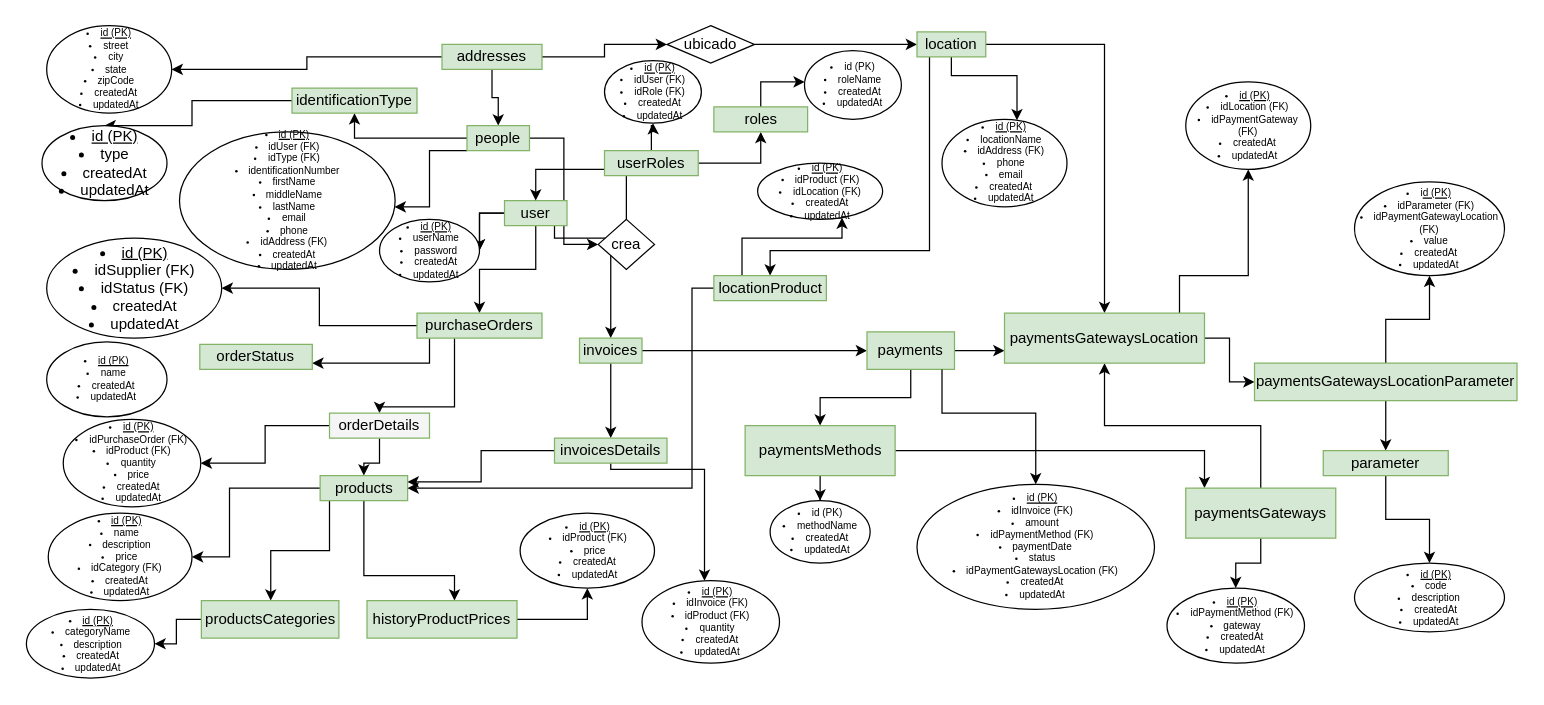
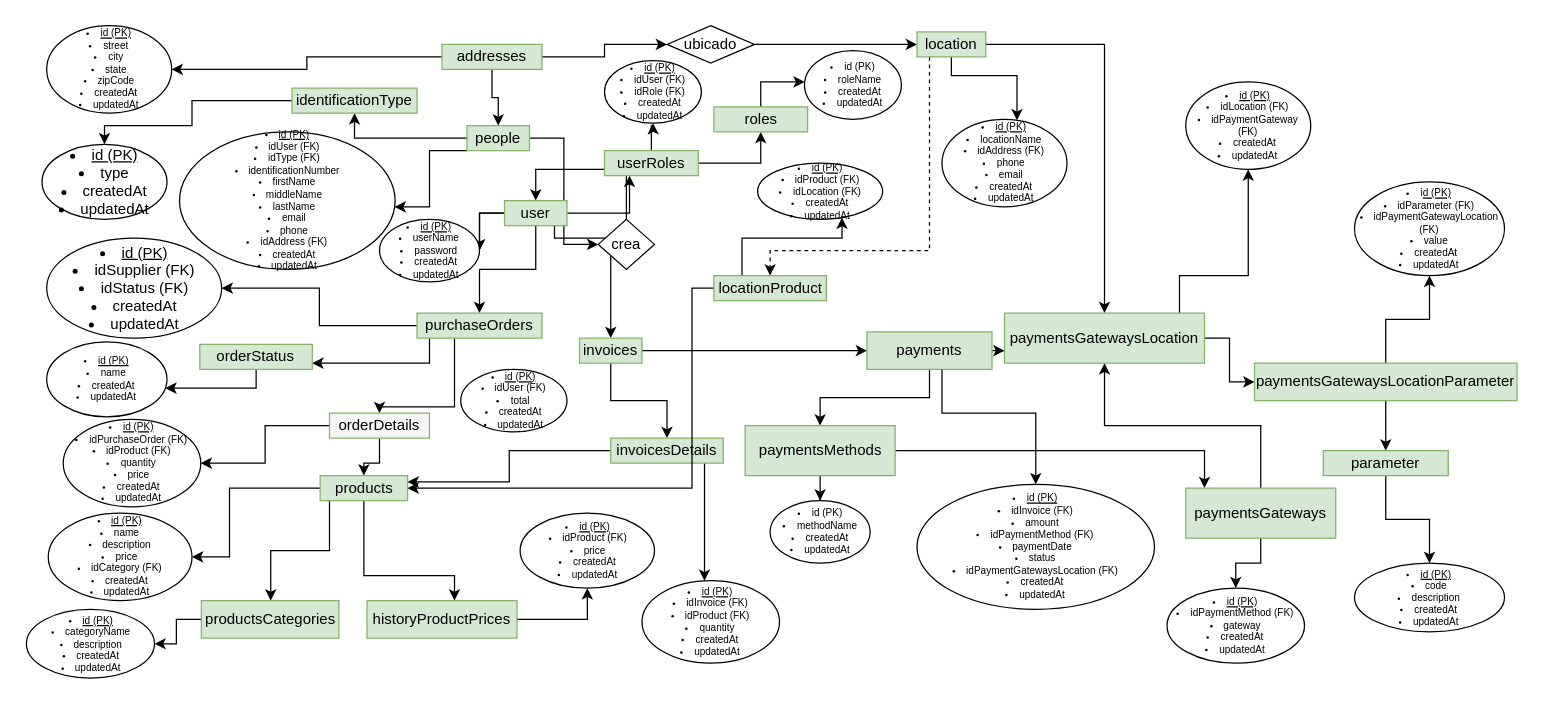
node "id (PK) type createdAt updatedAt": moved (104, 163) -> (104, 182)
edge "user" -> "userRoles": added
edge "location" -> "locationProduct": style solid -> dashed
node "payments": size 88x38 -> 125x38
edge "orderStatus" -> "id (PK) name createdAt updatedAt": added
node "id (PK) idUser (FK) total createdAt updatedAt": added
node "invoicesDetails": moved (611, 451) -> (667, 451)
